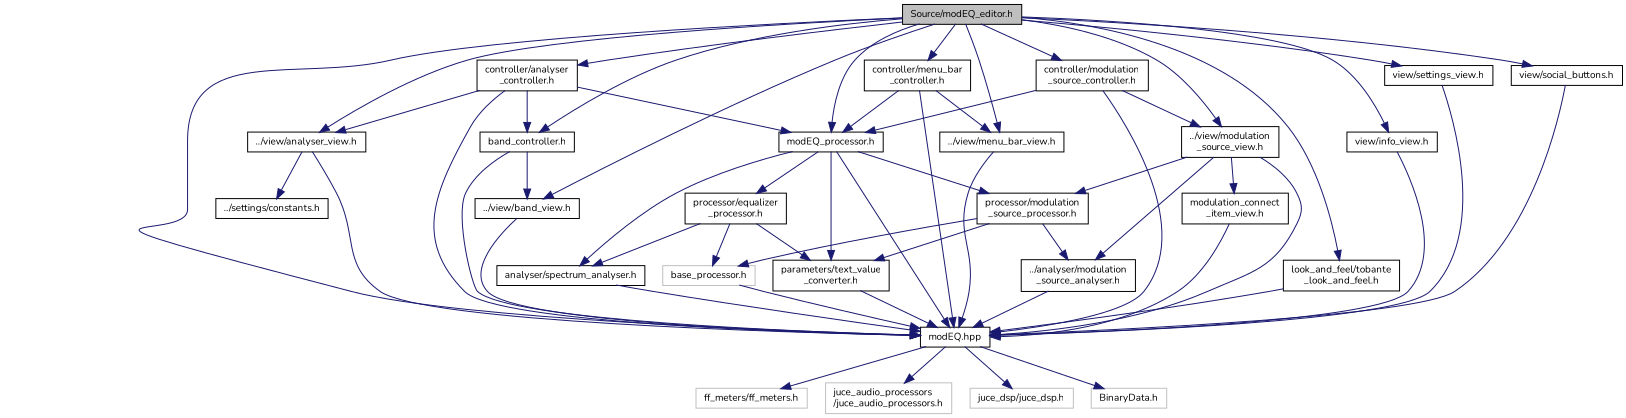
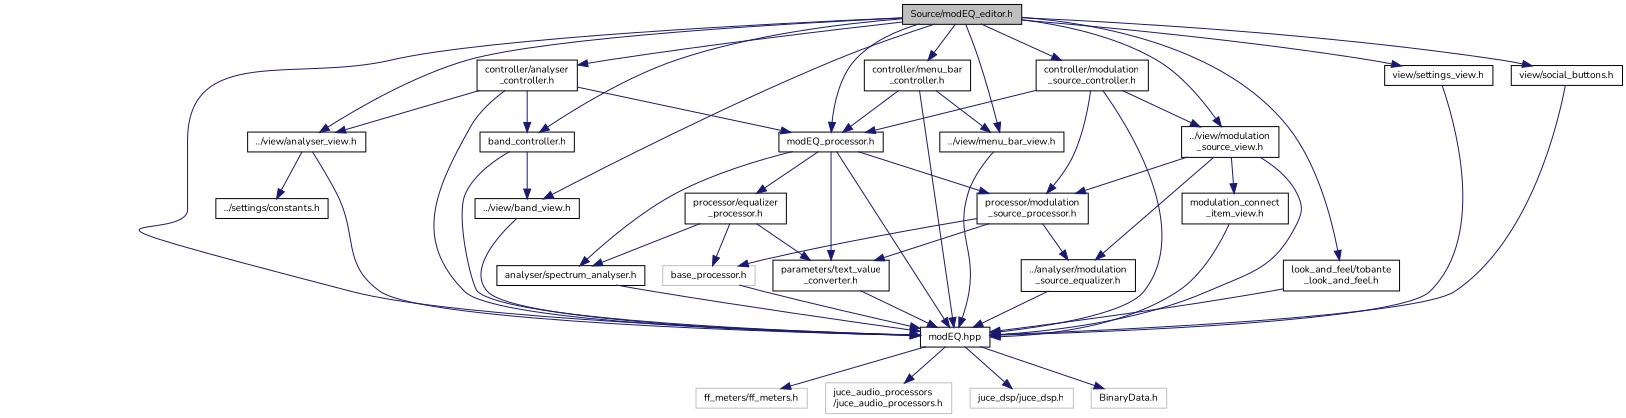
edge "controller/modulation _source_controller.h" -> "processor/modulation _source_processor.h": added
node "view/info_view.h": removed
node "../analyser/modulation _source_analyser.h": label "../analyser/modulation _source_analyser.h" -> "../analyser/modulation _source_equalizer.h"
